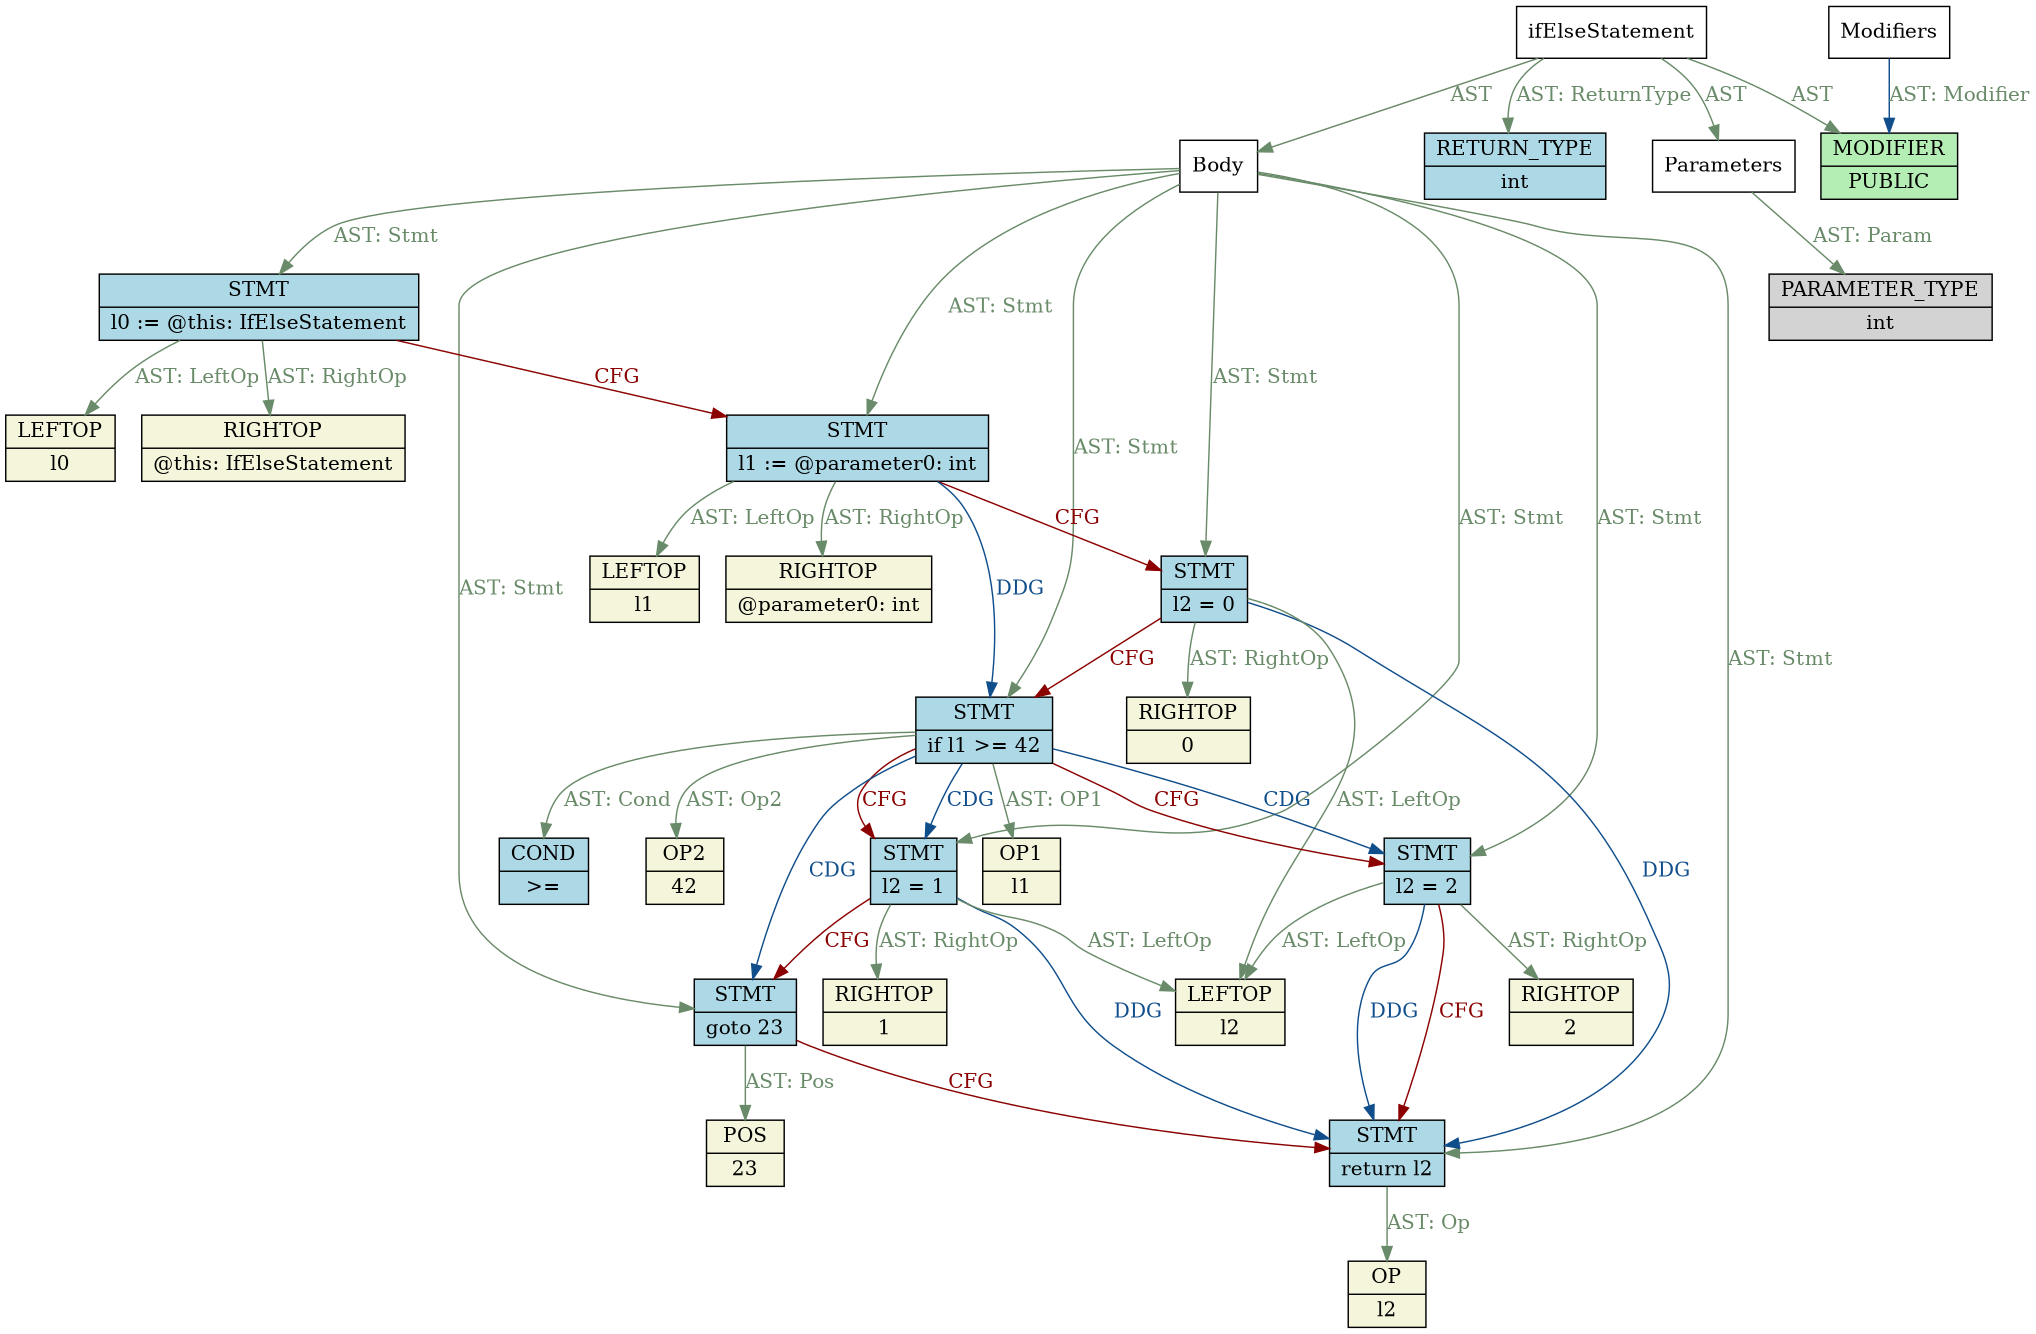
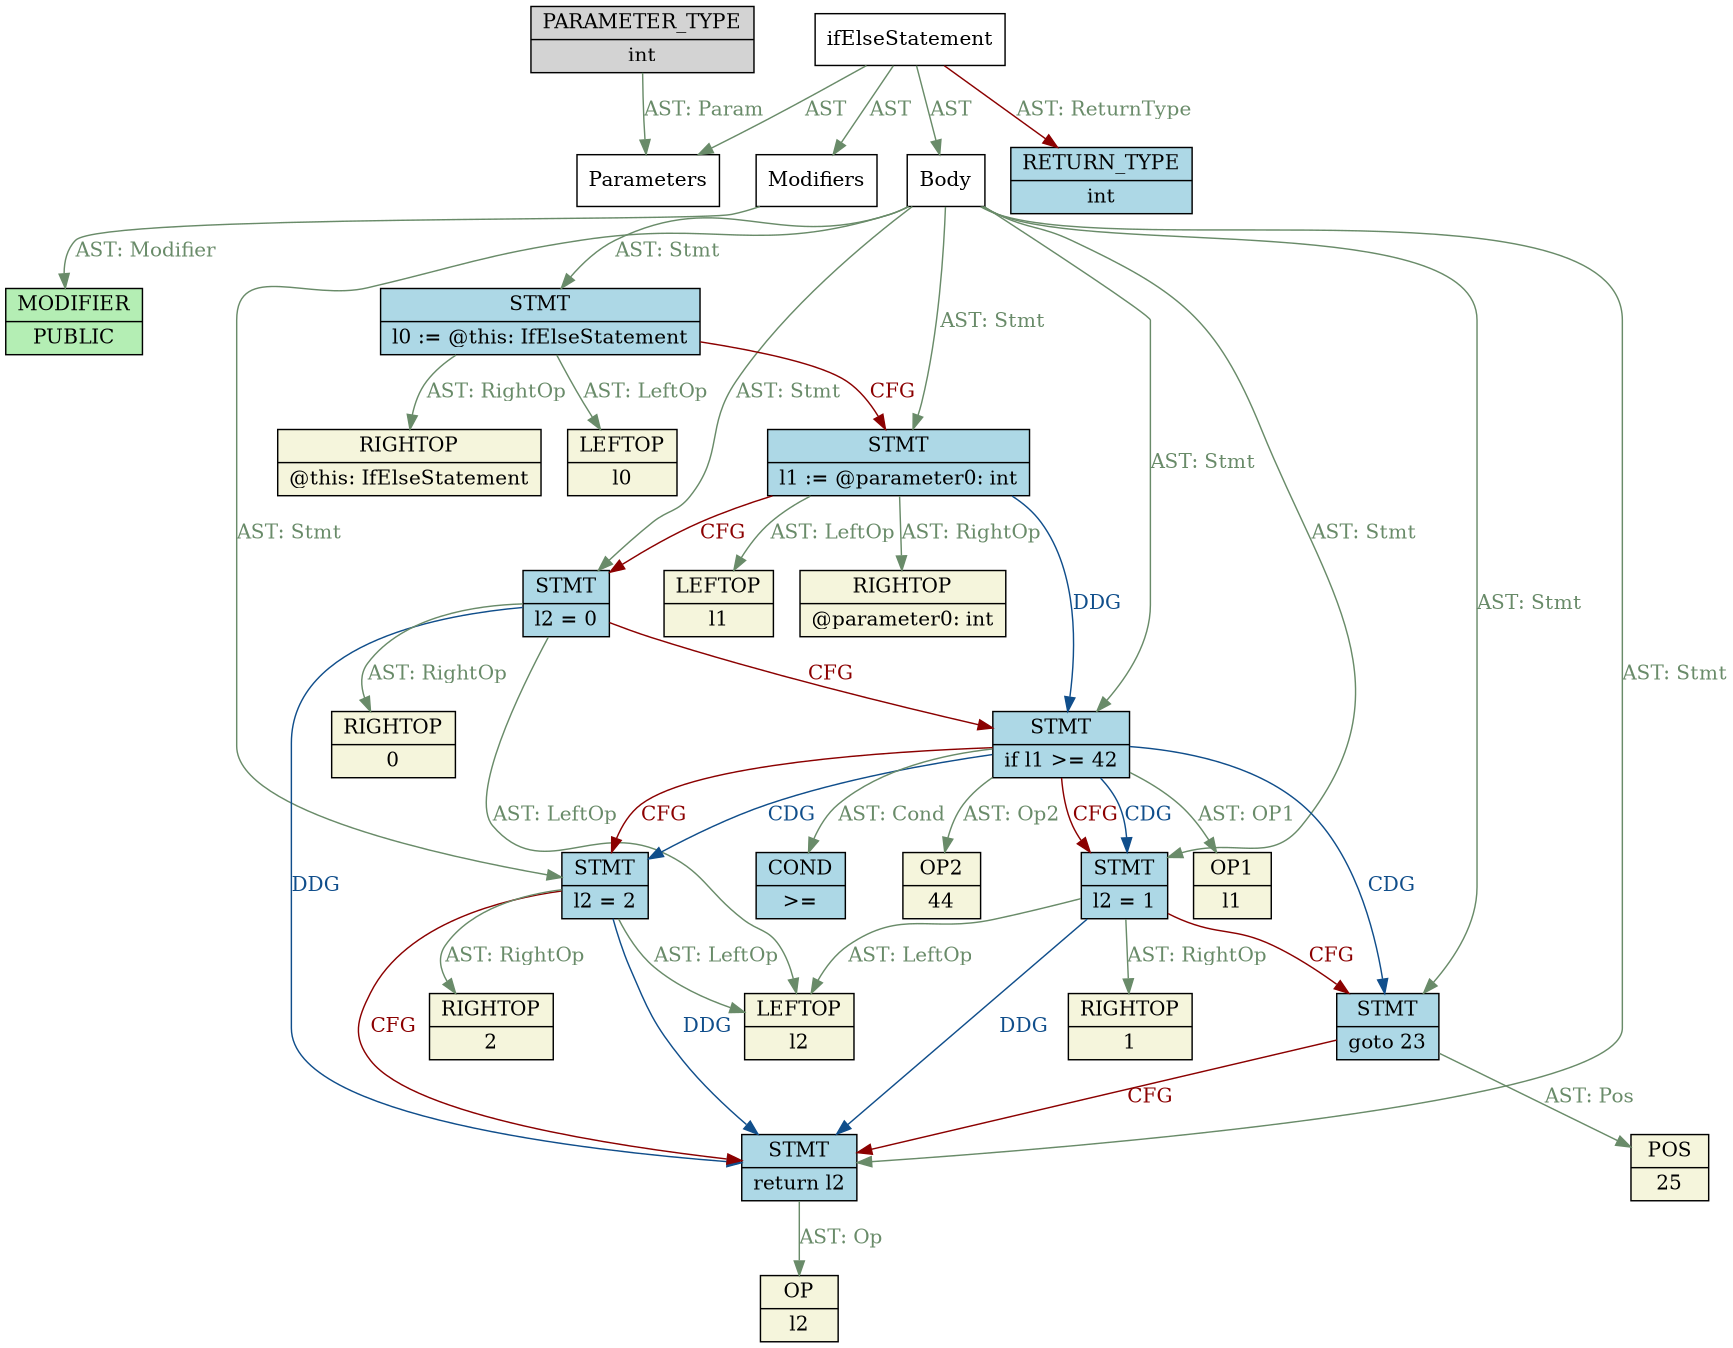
edge "ifElseStatement" -> "RETURN_TYPE": color darkseagreen4 -> darkred
edge "ifElseStatement" -> "MODIFIER": now "ifElseStatement" -> "Modifiers"
edge "Modifiers" -> "MODIFIER": color dodgerblue4 -> darkseagreen4
edge "Parameters" -> "PARAMETER_TYPE": reversed
node "OP2": text "42" -> "44"
node "POS": text "23" -> "25"
